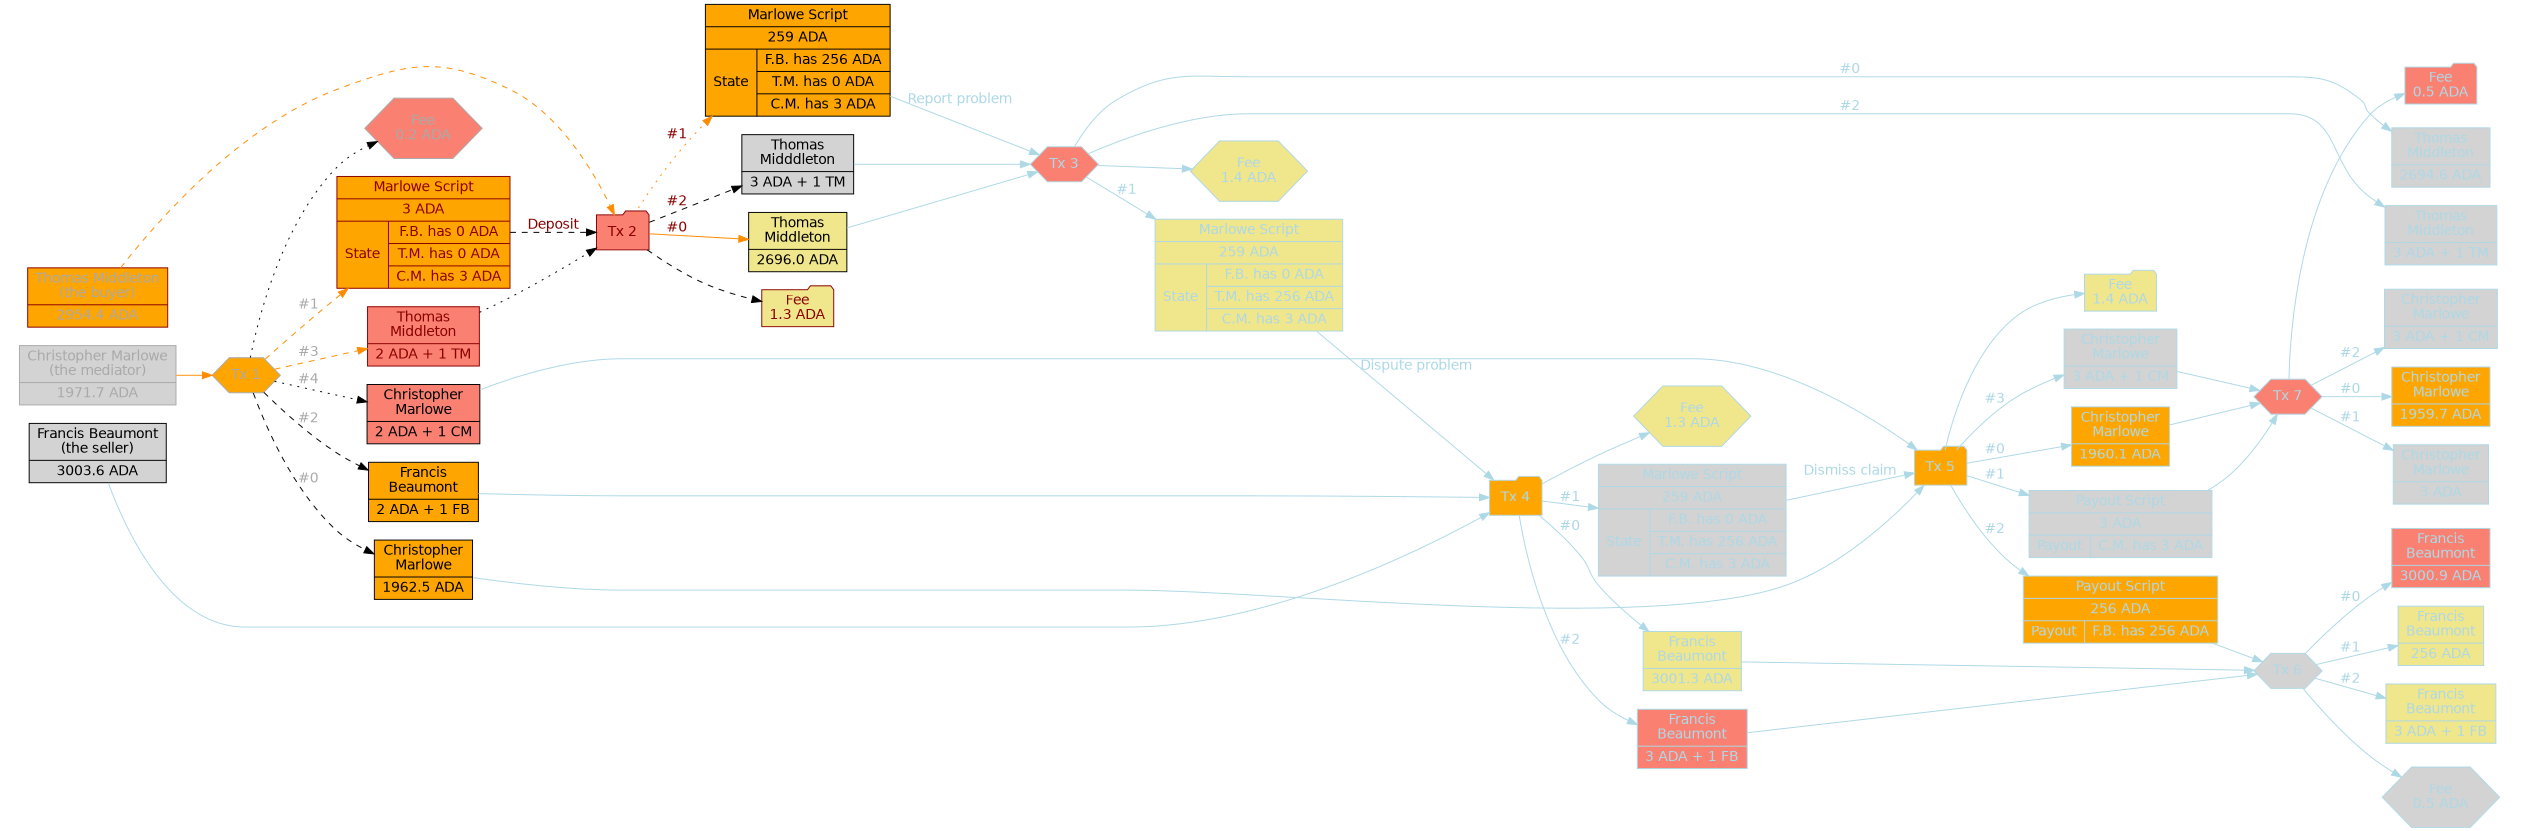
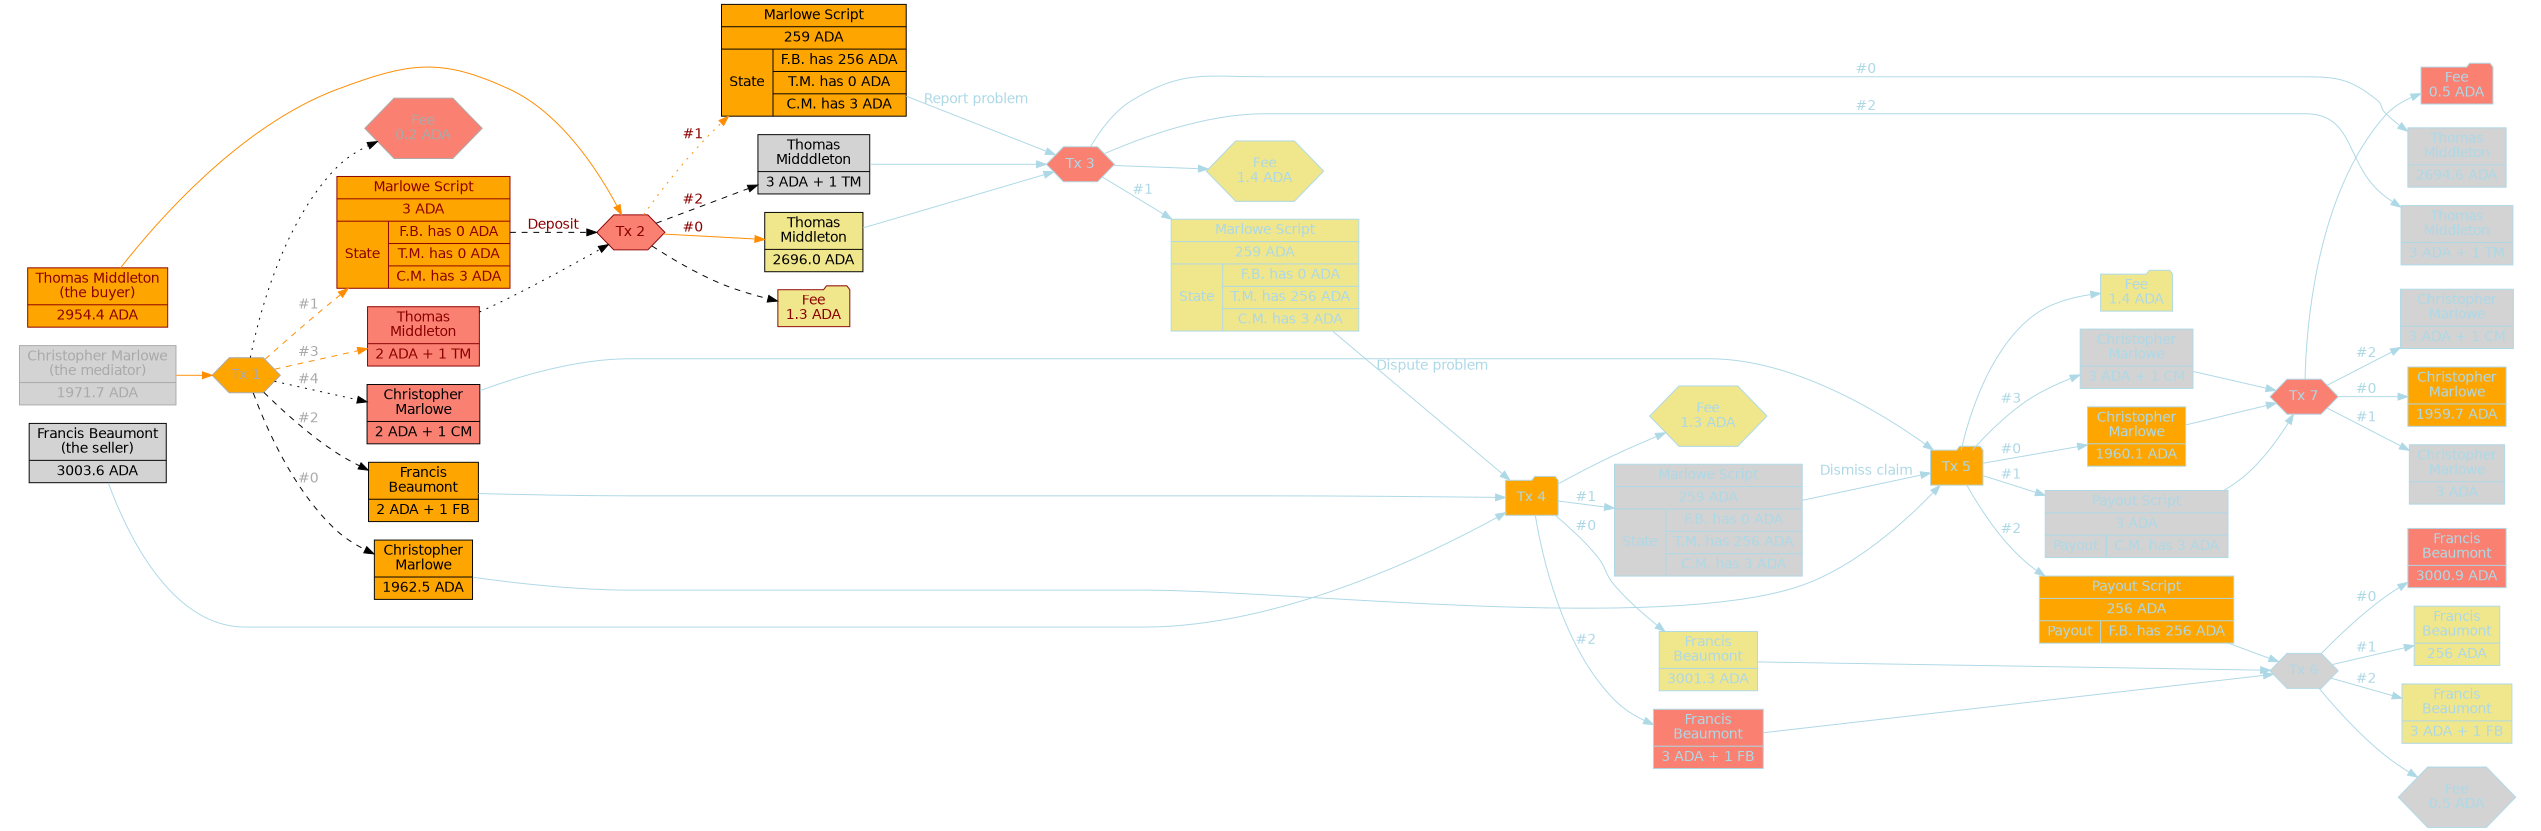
edge "Thomas Middleton" -> "Tx 2": style dashed -> solid
node "Tx 2": shape folder -> hexagon
node "Thomas Middleton": fontcolor darkgray -> darkred
